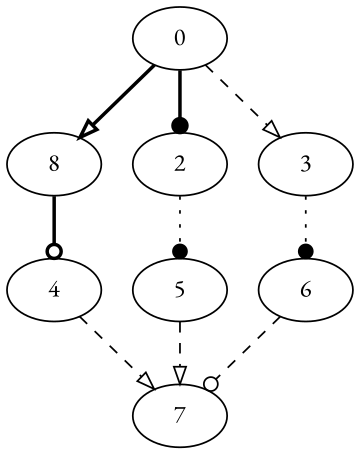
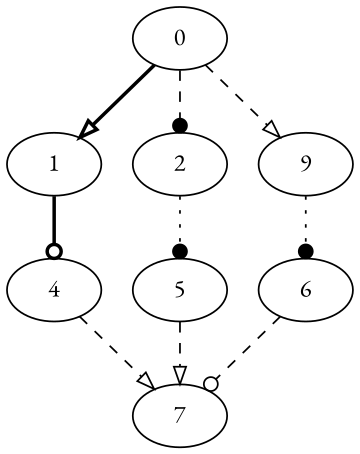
edge "0" -> "2": style bold -> dashed
node "8": label "8" -> "1"
node "3": label "3" -> "9"
